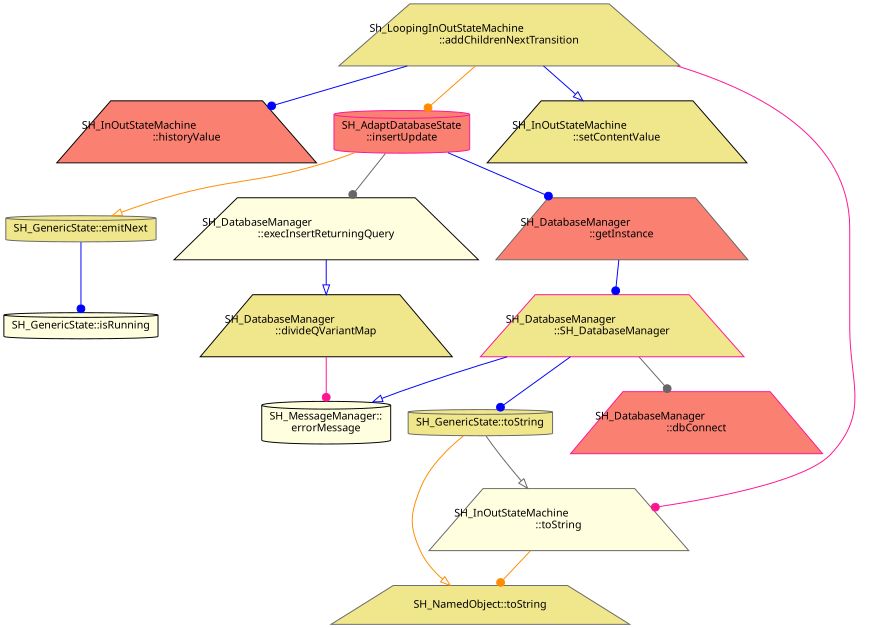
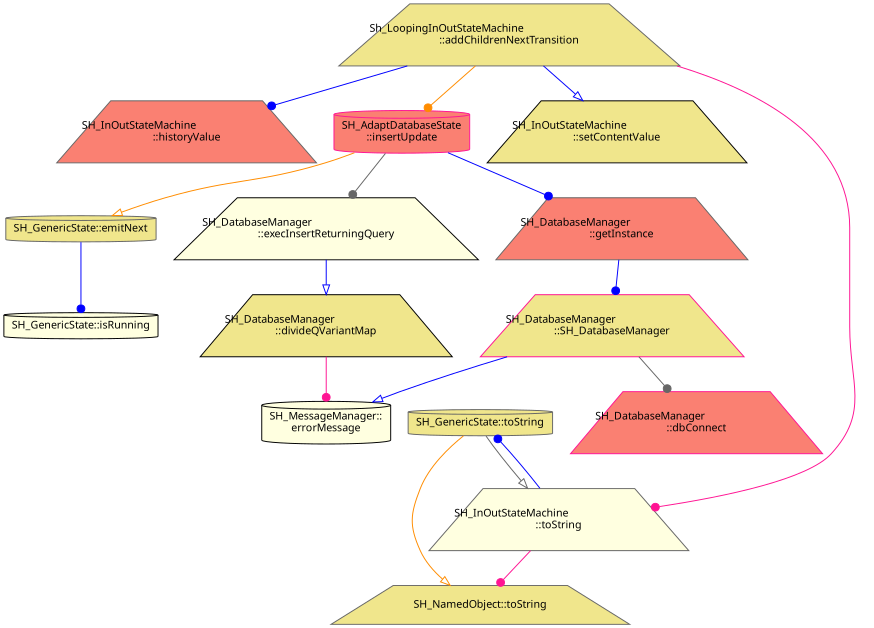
node "SH_InOutStateMachine ::historyValue": color black -> gray40
edge "SH_DatabaseManager ::SH_DatabaseManager" -> "SH_GenericState::toString": now "SH_InOutStateMachine ::toString" -> "SH_GenericState::toString"
edge "SH_InOutStateMachine ::toString" -> "SH_NamedObject::toString": color darkorange -> deeppink
